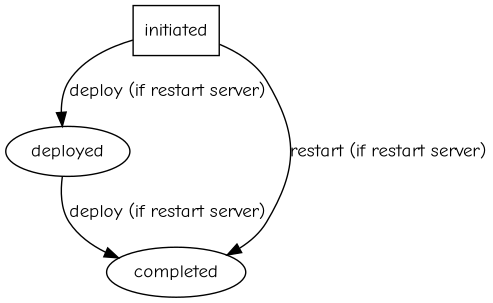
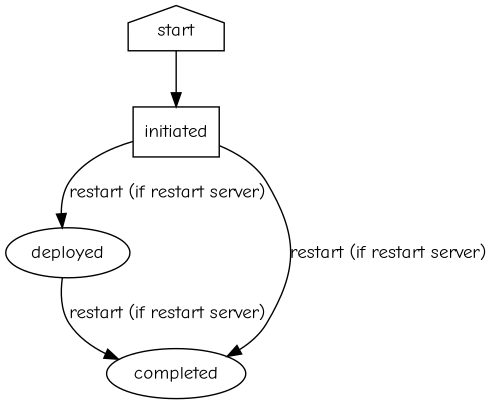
node "start": added
edge "initiated" -> "deployed": label "deploy (if restart server)" -> "restart (if restart server)"
edge "deployed" -> "completed": label "deploy (if restart server)" -> "restart (if restart server)"
